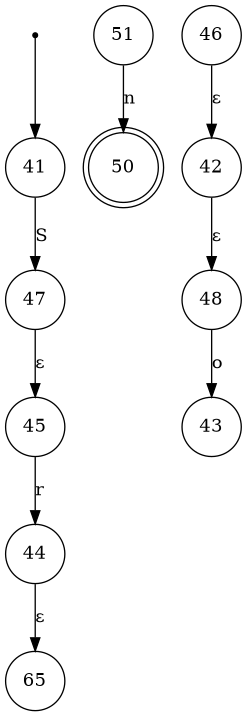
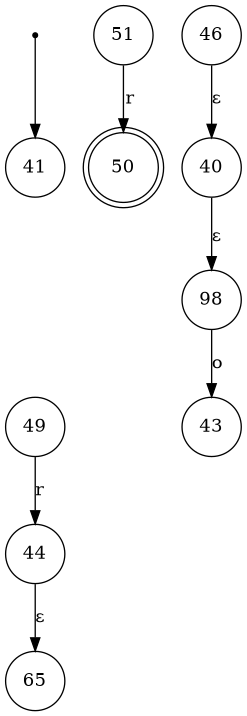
edge "51" -> "50": label "n" -> "r"
node "42": label "42" -> "40"
node "47": removed
node "48": label "48" -> "98"
node "45": label "45" -> "49"
